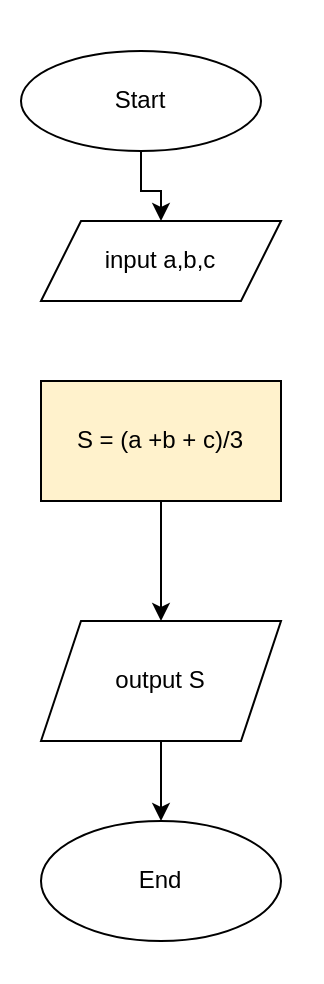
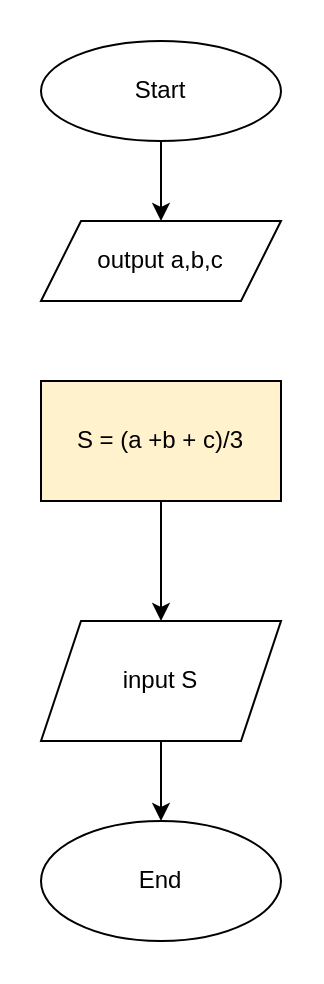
node "Start": moved (141, 101) -> (161, 91)
node "input a,b,c": label "input a,b,c" -> "output a,b,c"
node "output S": label "output S" -> "input S"
